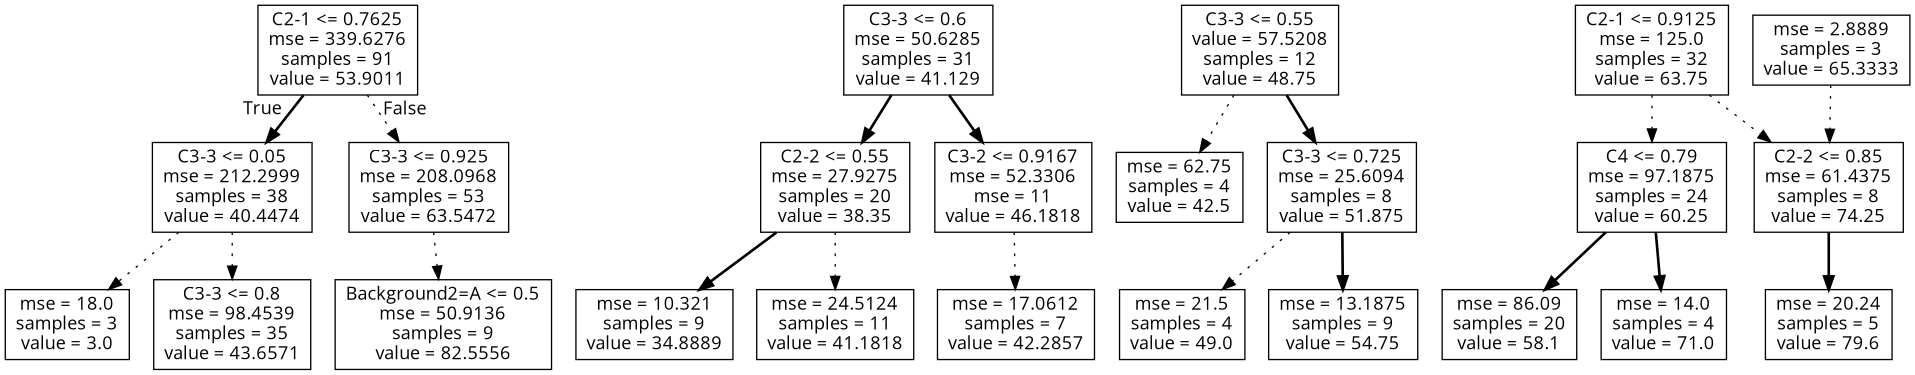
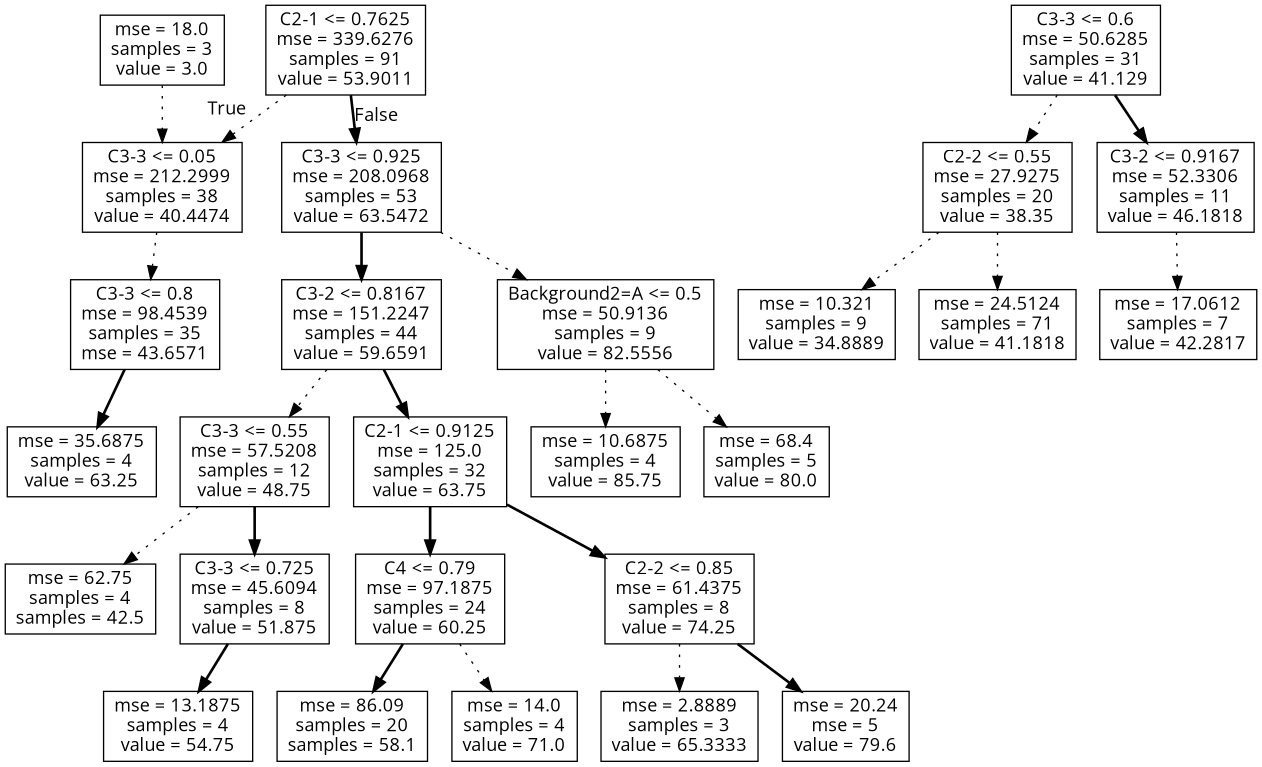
node "C3-3 <= 0.55 value = 57.5208 samples = 12 value = 48.75": label "C3-3 <= 0.55 value = 57.5208 samples = 12 value = 48.75" -> "C3-3 <= 0.55 mse = 57.5208 samples = 12 value = 48.75"
edge "mse = 2.8889 samples = 3 value = 65.3333" -> "C2-2 <= 0.85 mse = 61.4375 samples = 8 value = 74.25": reversed
edge "C2-1 <= 0.9125 mse = 125.0 samples = 32 value = 63.75" -> "C4 <= 0.79 mse = 97.1875 samples = 24 value = 60.25": style dotted -> bold
edge "C2-1 <= 0.7625 mse = 339.6276 samples = 91 value = 53.9011" -> "C3-3 <= 0.05 mse = 212.2999 samples = 38 value = 40.4474": style bold -> dotted
edge "C2-1 <= 0.7625 mse = 339.6276 samples = 91 value = 53.9011" -> "C3-3 <= 0.925 mse = 208.0968 samples = 53 value = 63.5472": style dotted -> bold
edge "C3-3 <= 0.6 mse = 50.6285 samples = 31 value = 41.129" -> "C2-2 <= 0.55 mse = 27.9275 samples = 20 value = 38.35": style bold -> dotted
edge "C2-1 <= 0.9125 mse = 125.0 samples = 32 value = 63.75" -> "C2-2 <= 0.85 mse = 61.4375 samples = 8 value = 74.25": style dotted -> bold
node "C3-2 <= 0.9167 mse = 52.3306 mse = 11 value = 46.1818": label "C3-2 <= 0.9167 mse = 52.3306 mse = 11 value = 46.1818" -> "C3-2 <= 0.9167 mse = 52.3306 samples = 11 value = 46.1818"
node "mse = 62.75 samples = 4 value = 42.5": label "mse = 62.75 samples = 4 value = 42.5" -> "mse = 62.75 samples = 4 samples = 42.5"
node "C3-3 <= 0.725 mse = 25.6094 samples = 8 value = 51.875": label "C3-3 <= 0.725 mse = 25.6094 samples = 8 value = 51.875" -> "C3-3 <= 0.725 mse = 45.6094 samples = 8 value = 51.875"
edge "C4 <= 0.79 mse = 97.1875 samples = 24 value = 60.25" -> "mse = 14.0 samples = 4 value = 71.0": style bold -> dotted
edge "C3-3 <= 0.05 mse = 212.2999 samples = 38 value = 40.4474" -> "mse = 18.0 samples = 3 value = 3.0": reversed
edge "C2-2 <= 0.55 mse = 27.9275 samples = 20 value = 38.35" -> "mse = 10.321 samples = 9 value = 34.8889": style bold -> dotted
node "C3-3 <= 0.8 mse = 98.4539 samples = 35 value = 43.6571": label "C3-3 <= 0.8 mse = 98.4539 samples = 35 value = 43.6571" -> "C3-3 <= 0.8 mse = 98.4539 samples = 35 mse = 43.6571"
node "C3-2 <= 0.8167 mse = 151.2247 samples = 44 value = 59.6591": added
node "mse = 24.5124 samples = 11 value = 41.1818": label "mse = 24.5124 samples = 11 value = 41.1818" -> "mse = 24.5124 samples = 71 value = 41.1818"
node "mse = 17.0612 samples = 7 value = 42.2857": label "mse = 17.0612 samples = 7 value = 42.2857" -> "mse = 17.0612 samples = 7 value = 42.2817"
node "mse = 21.5 samples = 4 value = 49.0": removed
node "mse = 13.1875 samples = 9 value = 54.75": label "mse = 13.1875 samples = 9 value = 54.75" -> "mse = 13.1875 samples = 4 value = 54.75"
node "mse = 86.09 samples = 20 value = 58.1": label "mse = 86.09 samples = 20 value = 58.1" -> "mse = 86.09 samples = 20 samples = 58.1"
node "mse = 20.24 samples = 5 value = 79.6": label "mse = 20.24 samples = 5 value = 79.6" -> "mse = 20.24 mse = 5 value = 79.6"
node "mse = 35.6875 samples = 4 value = 63.25": added
node "mse = 10.6875 samples = 4 value = 85.75": added
node "mse = 68.4 samples = 5 value = 80.0": added
